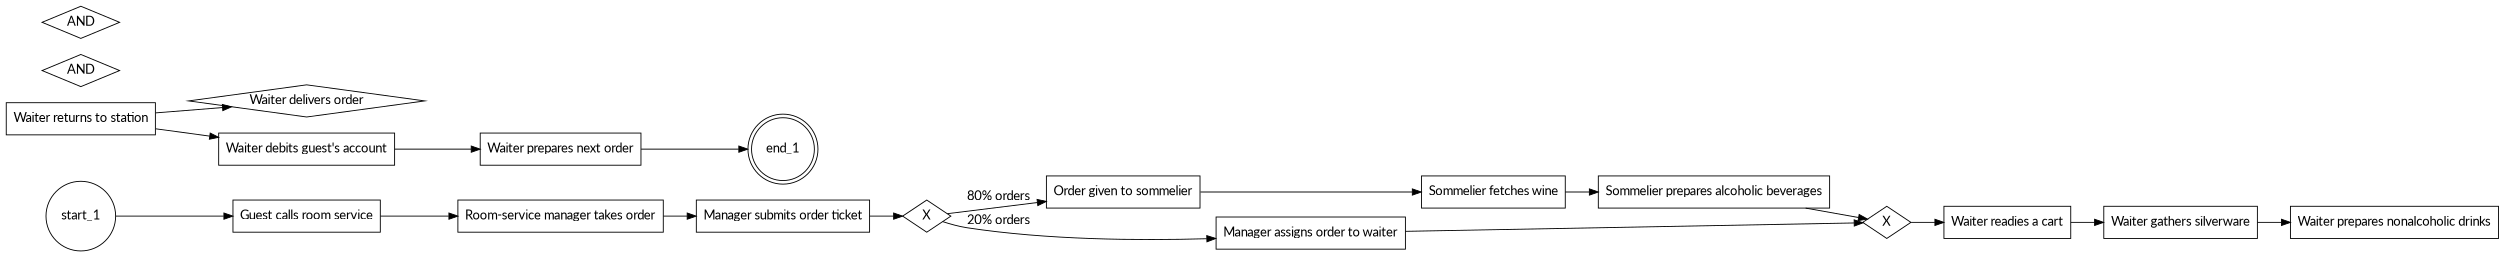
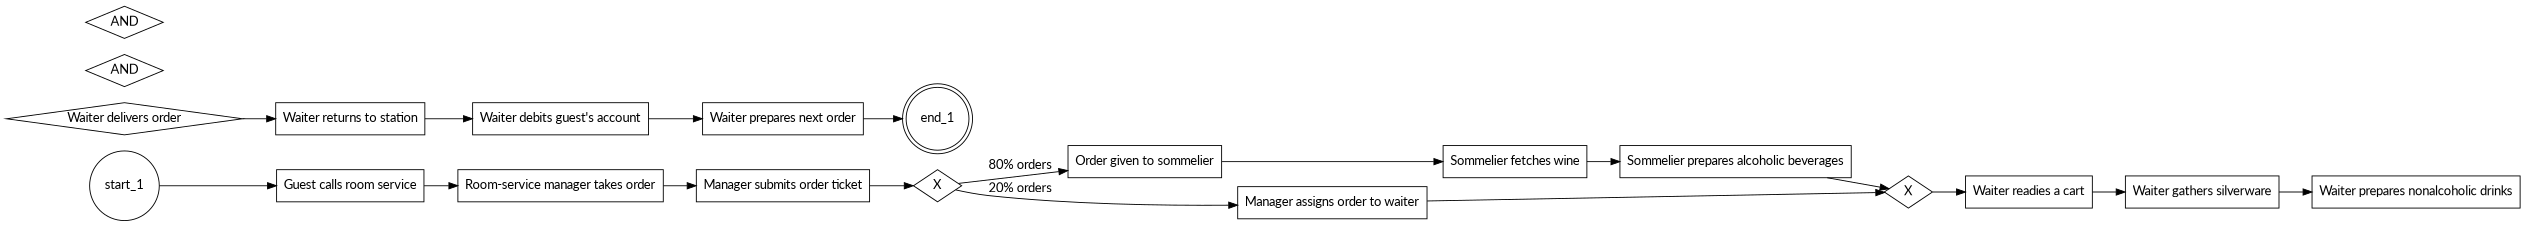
edge "Waiter returns to station" -> "Waiter delivers order": reversed
